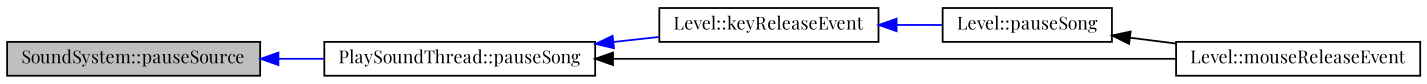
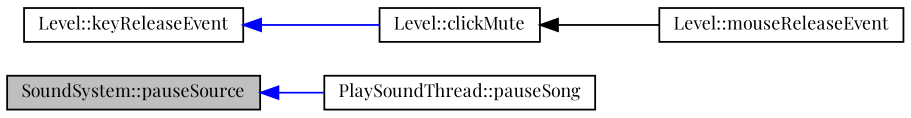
node "Level::pauseSong": label "Level::pauseSong" -> "Level::clickMute"
edge "Level::keyReleaseEvent" -> "PlaySoundThread::pauseSong": removed
edge "Level::mouseReleaseEvent" -> "PlaySoundThread::pauseSong": removed
